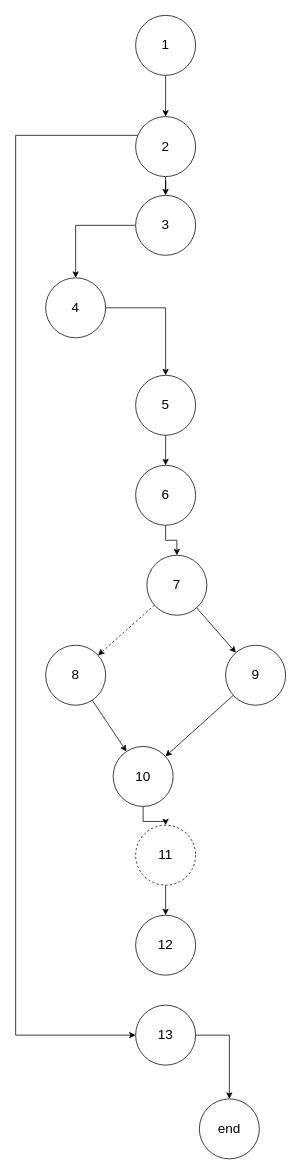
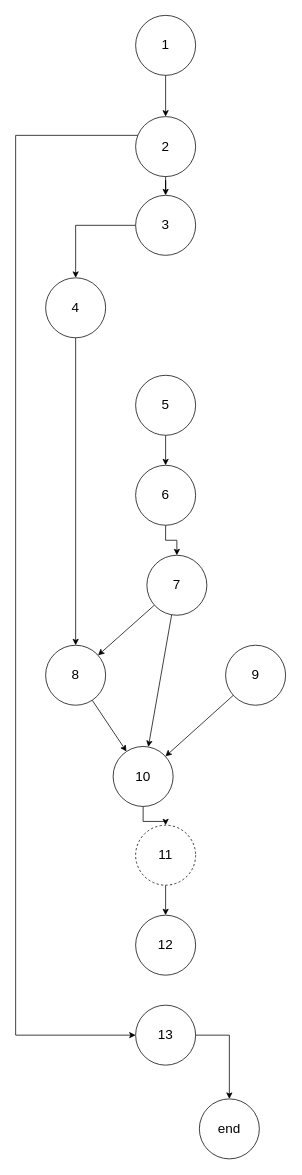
edge "4" -> "5": now "4" -> "8"
edge "7" -> "8": style dashed -> solid
edge "7" -> "9": now "7" -> "10"
